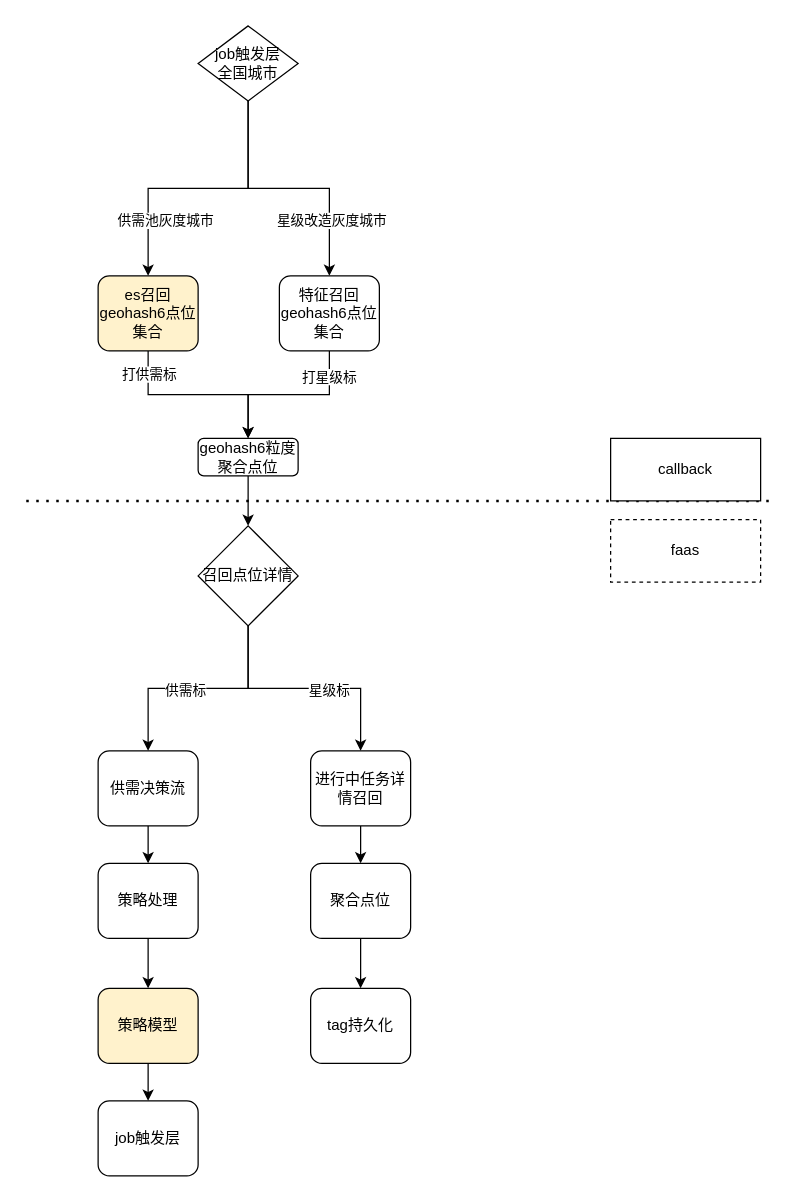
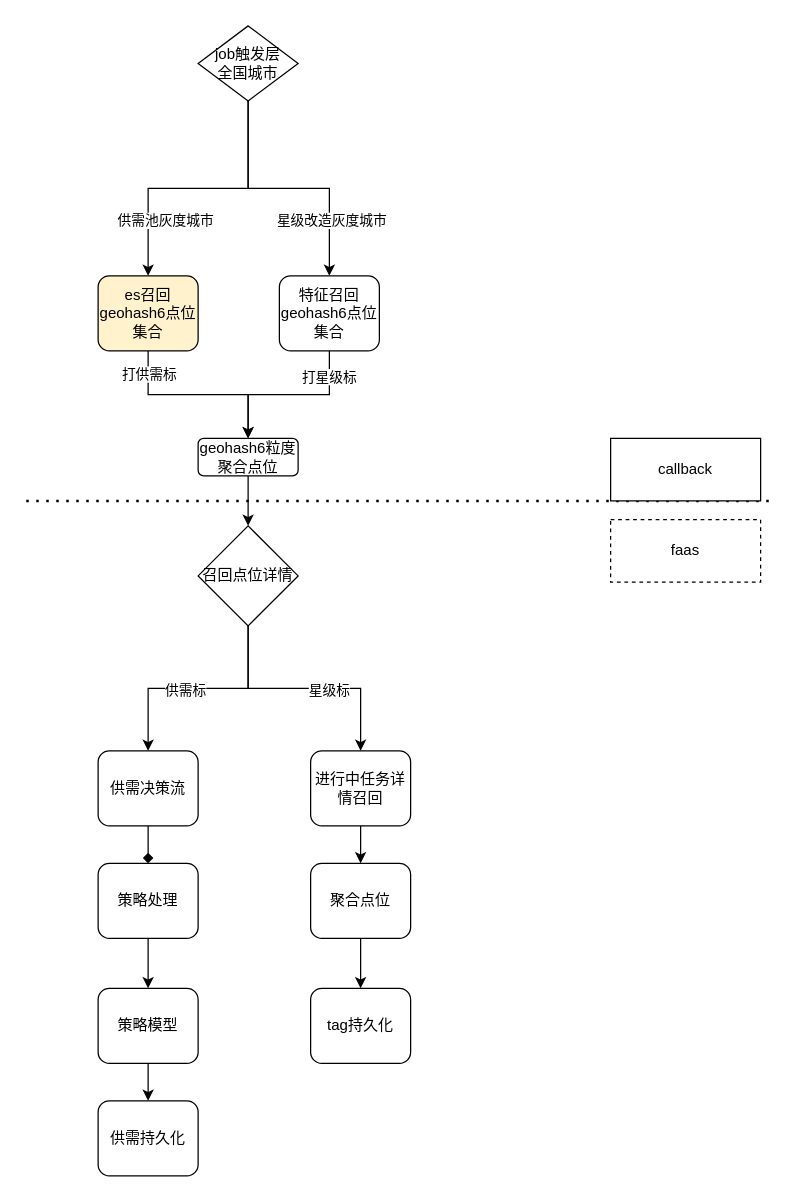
edge "供需决策流" -> "策略处理": arrowhead classic -> diamond
node "策略模型": fillcolor #fff2cc -> #ffffff
node "job触发层": label "job触发层" -> "供需持久化"
